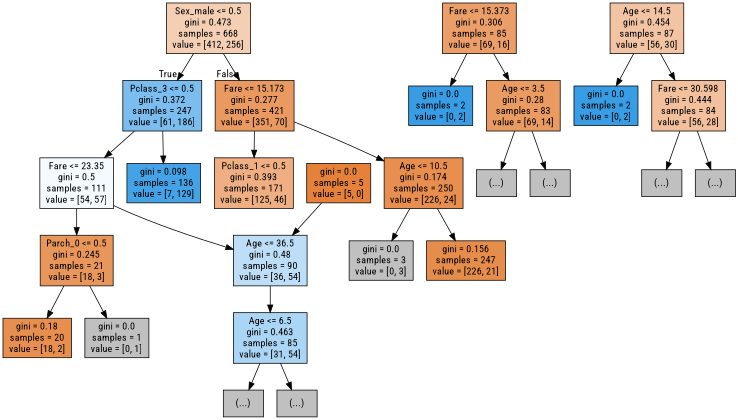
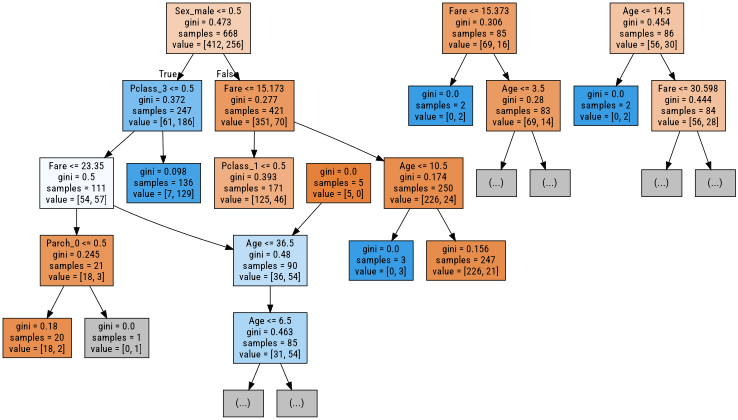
node "Age <= 14.5 gini = 0.454 samples = 87 value = [56, 30]": label "Age <= 14.5 gini = 0.454 samples = 87 value = [56, 30]" -> "Age <= 14.5 gini = 0.454 samples = 86 value = [56, 30]"
node "gini = 0.0 samples = 3 value = [0, 3]": fillcolor #c0c0c0 -> #399de5
